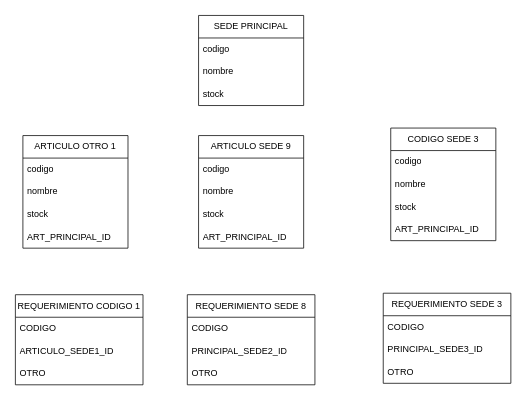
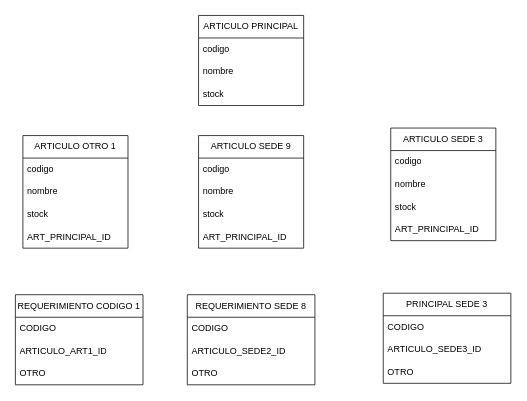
node "SEDE PRINCIPAL": label "SEDE PRINCIPAL" -> "ARTICULO PRINCIPAL"
node "CODIGO SEDE 3": label "CODIGO SEDE 3" -> "ARTICULO SEDE 3"
node "REQUERIMIENTO SEDE 3": label "REQUERIMIENTO SEDE 3" -> "PRINCIPAL SEDE 3"
node "PRINCIPAL_SEDE3_ID": label "PRINCIPAL_SEDE3_ID" -> "ARTICULO_SEDE3_ID"
node "ARTICULO_SEDE1_ID": label "ARTICULO_SEDE1_ID" -> "ARTICULO_ART1_ID"
node "PRINCIPAL_SEDE2_ID": label "PRINCIPAL_SEDE2_ID" -> "ARTICULO_SEDE2_ID"
